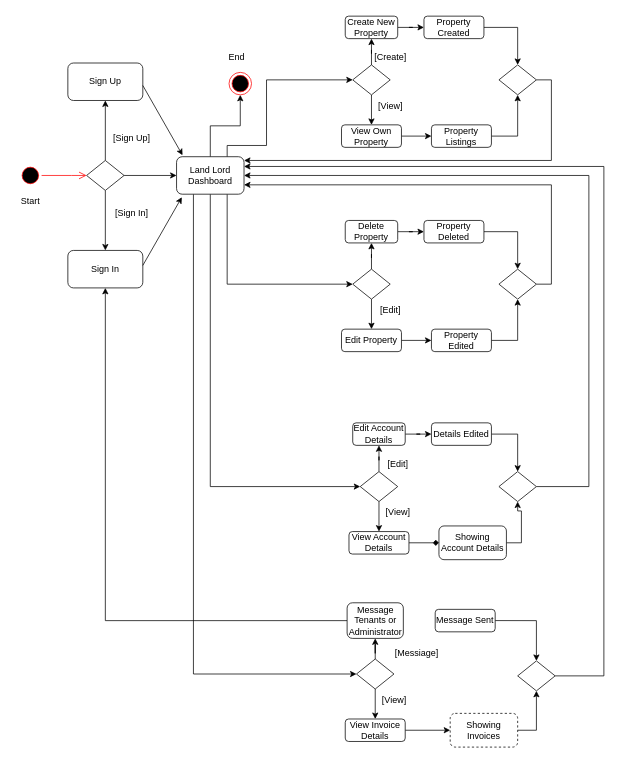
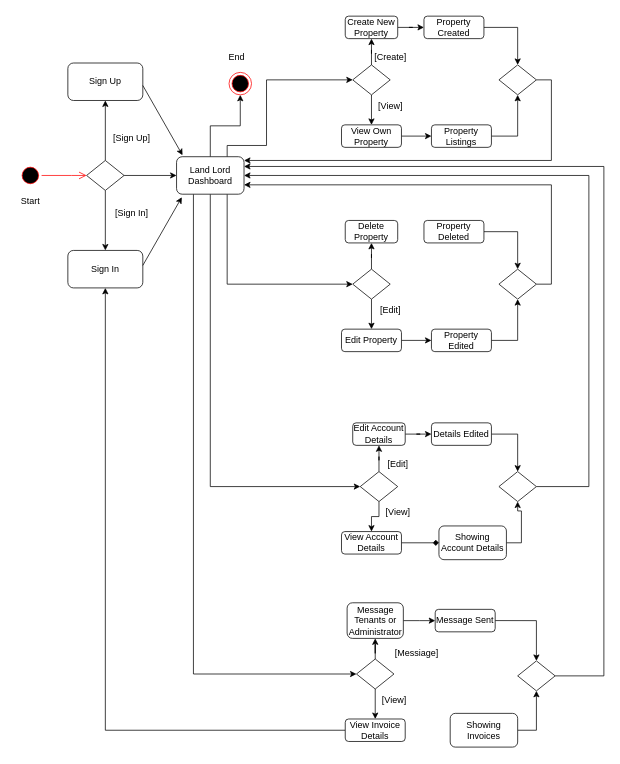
edge "Delete Property" -> "Property Deleted": removed
node "View Account Details": moved (379, 543) -> (372, 543)
edge "Message Tenants or Administrator" -> "Sign In": now "Message Tenants or Administrator" -> "Message Sent"
edge "View Invoice Details" -> "Showing Invoices": now "View Invoice Details" -> "Sign In"
node "Showing Invoices": style dashed -> solid
